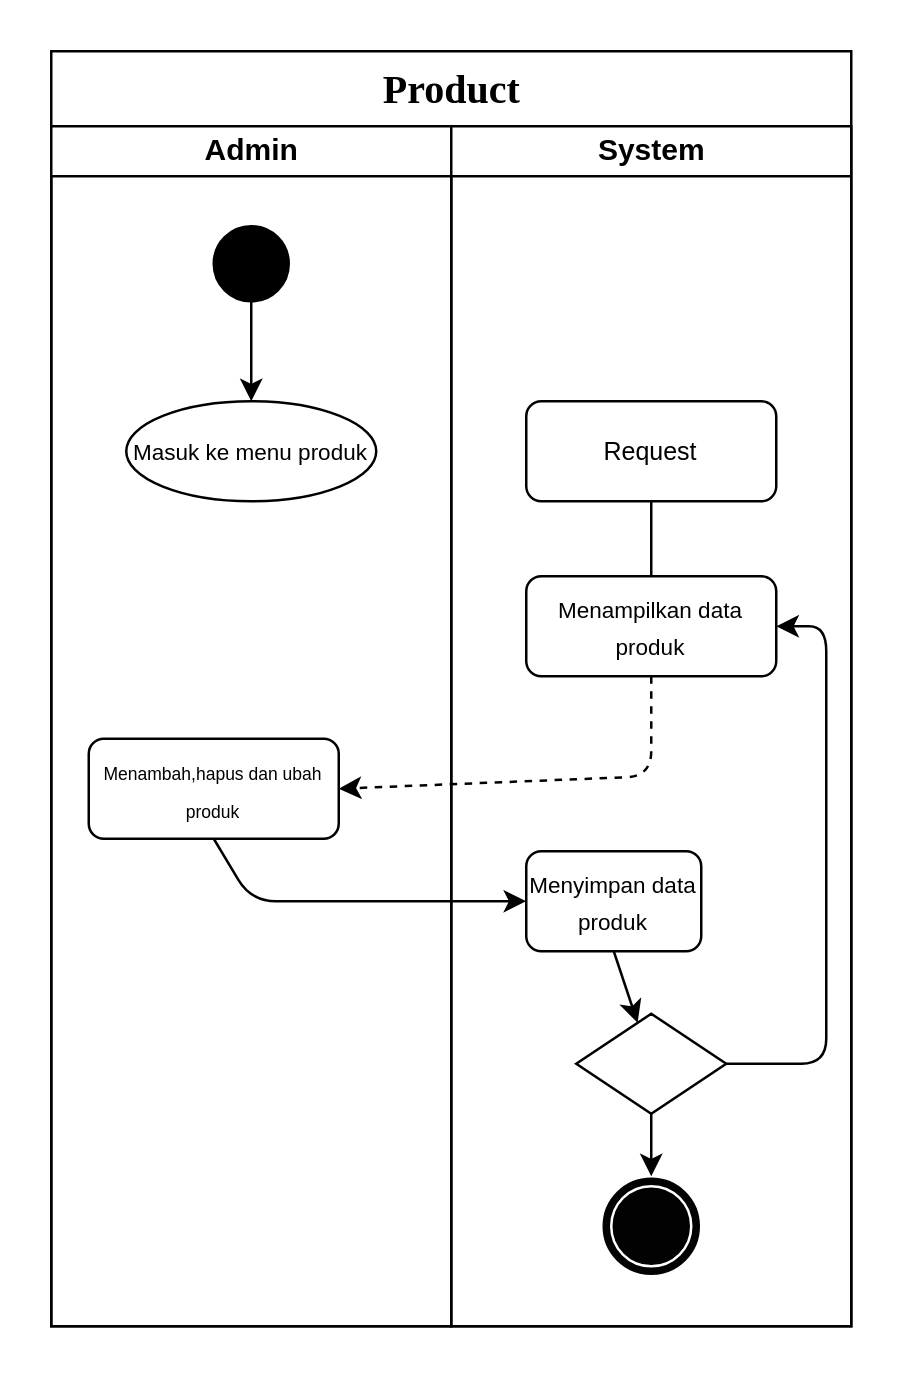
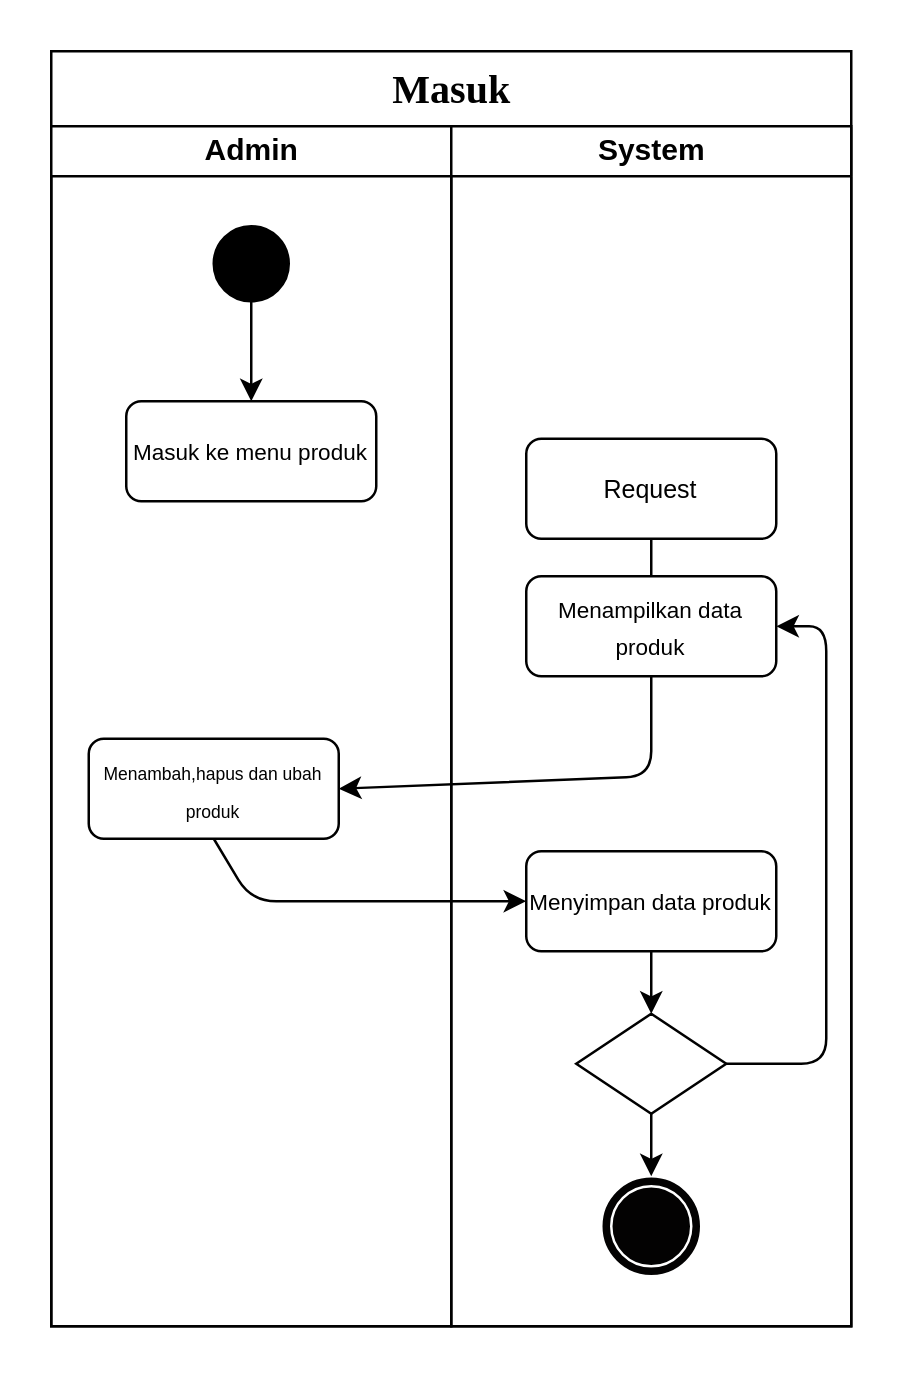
node "Product": label "Product" -> "Masuk"
node "Masuk ke menu produk": shape ellipse -> rounded rectangle
node "Request": moved (651, 451) -> (651, 489)
edge "Menampilkan data produk" -> "Menambah,hapus dan ubah produk": style dashed -> solid
node "Menyimpan data produk": size 175x100 -> 250x100
